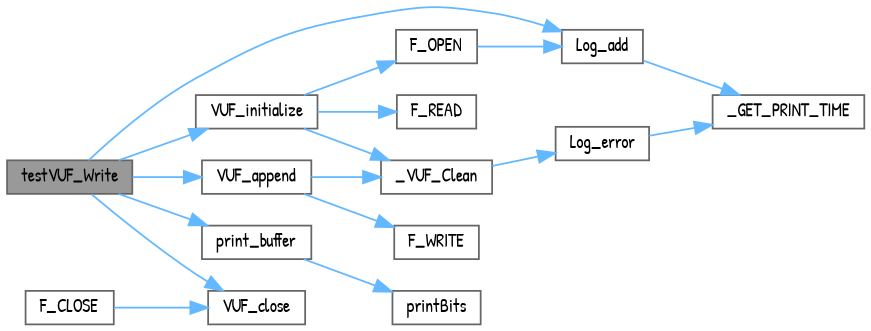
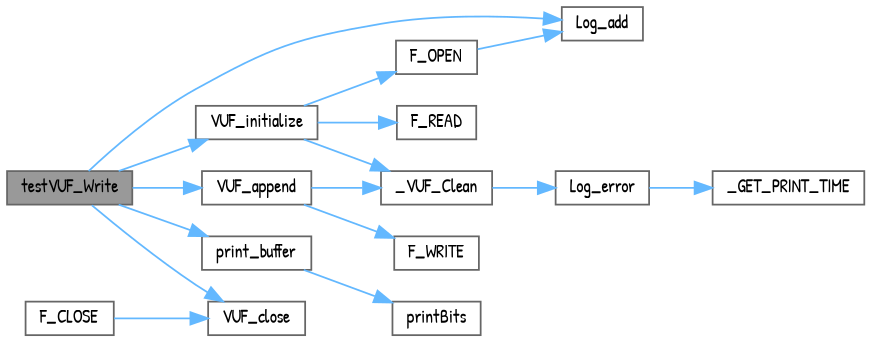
edge "Log_add" -> "_GET_PRINT_TIME": removed
